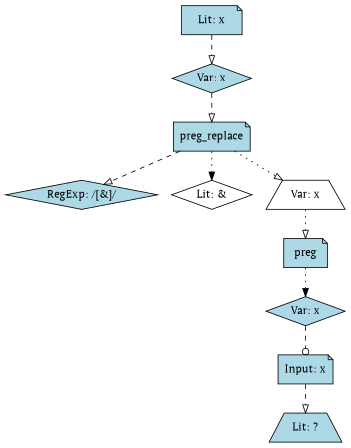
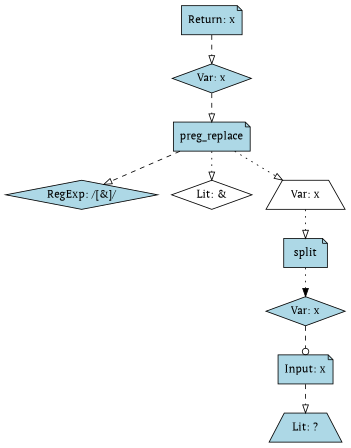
node "Lit: x": label "Lit: x" -> "Return: x"
edge "preg_replace" -> "Lit: &": arrowhead normal -> onormal
node "preg": label "preg" -> "split"
